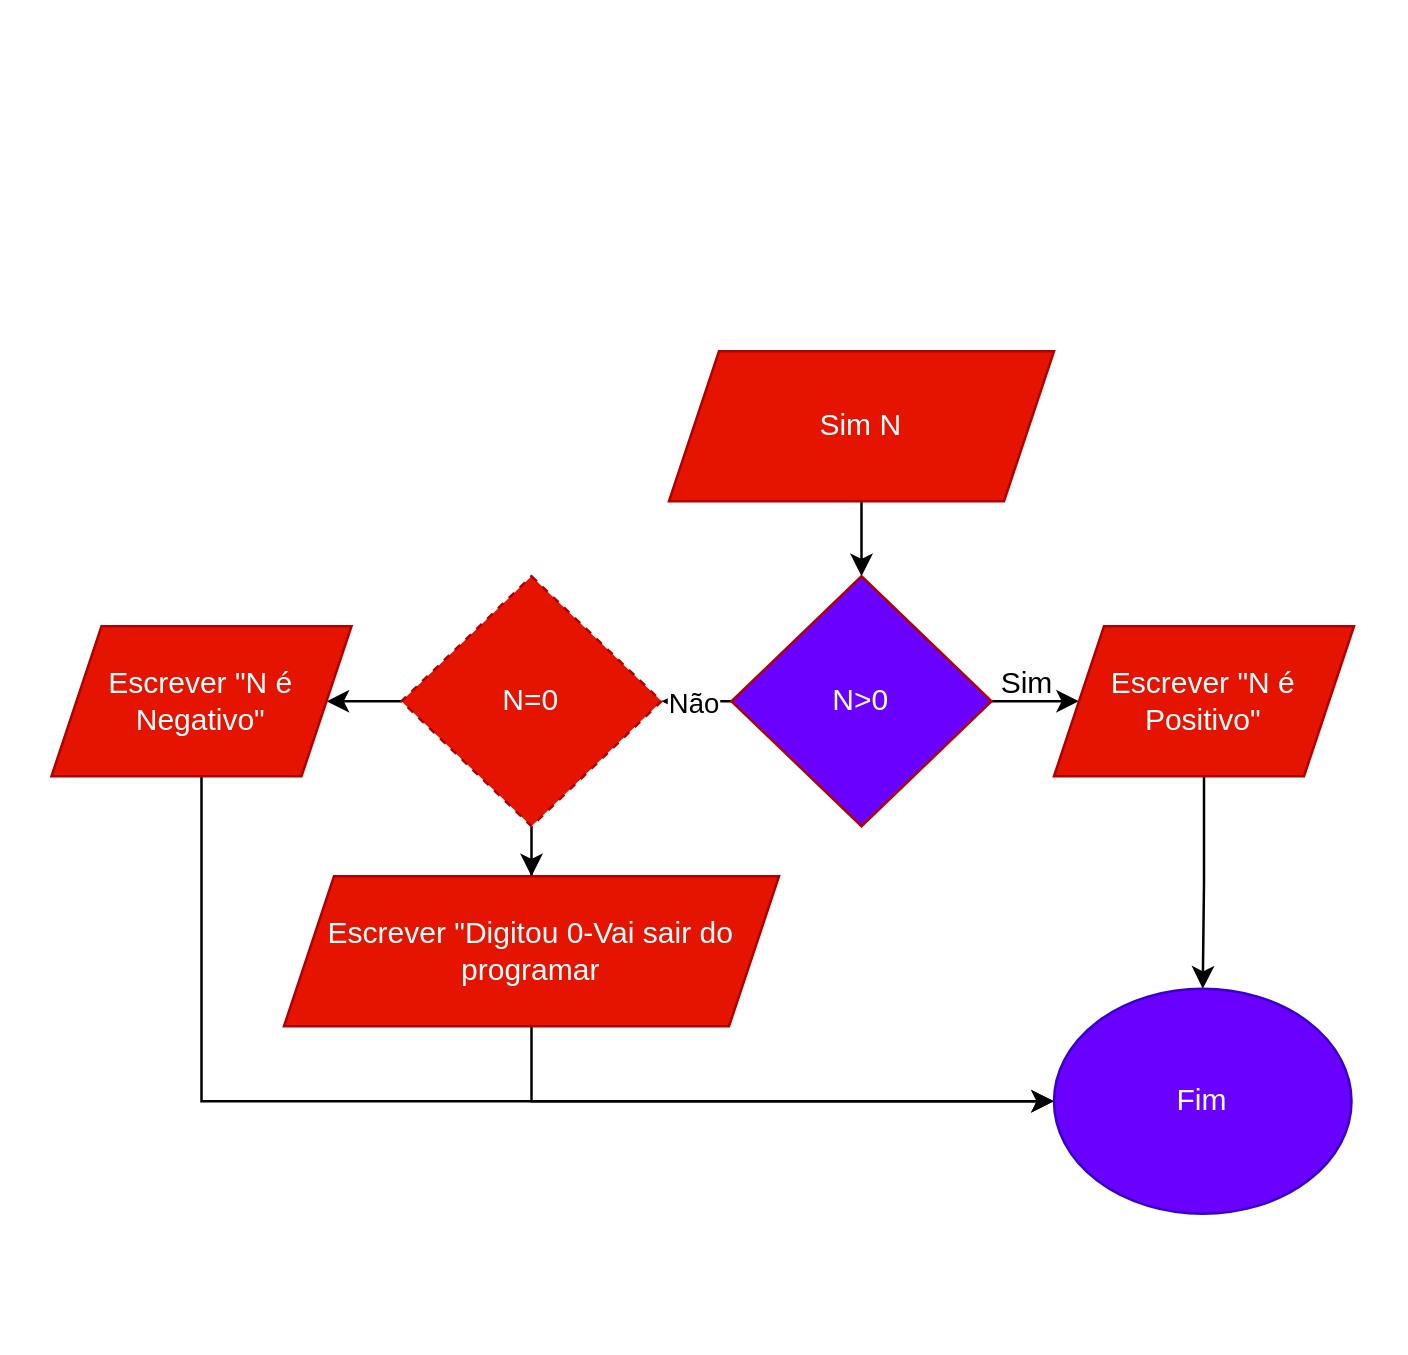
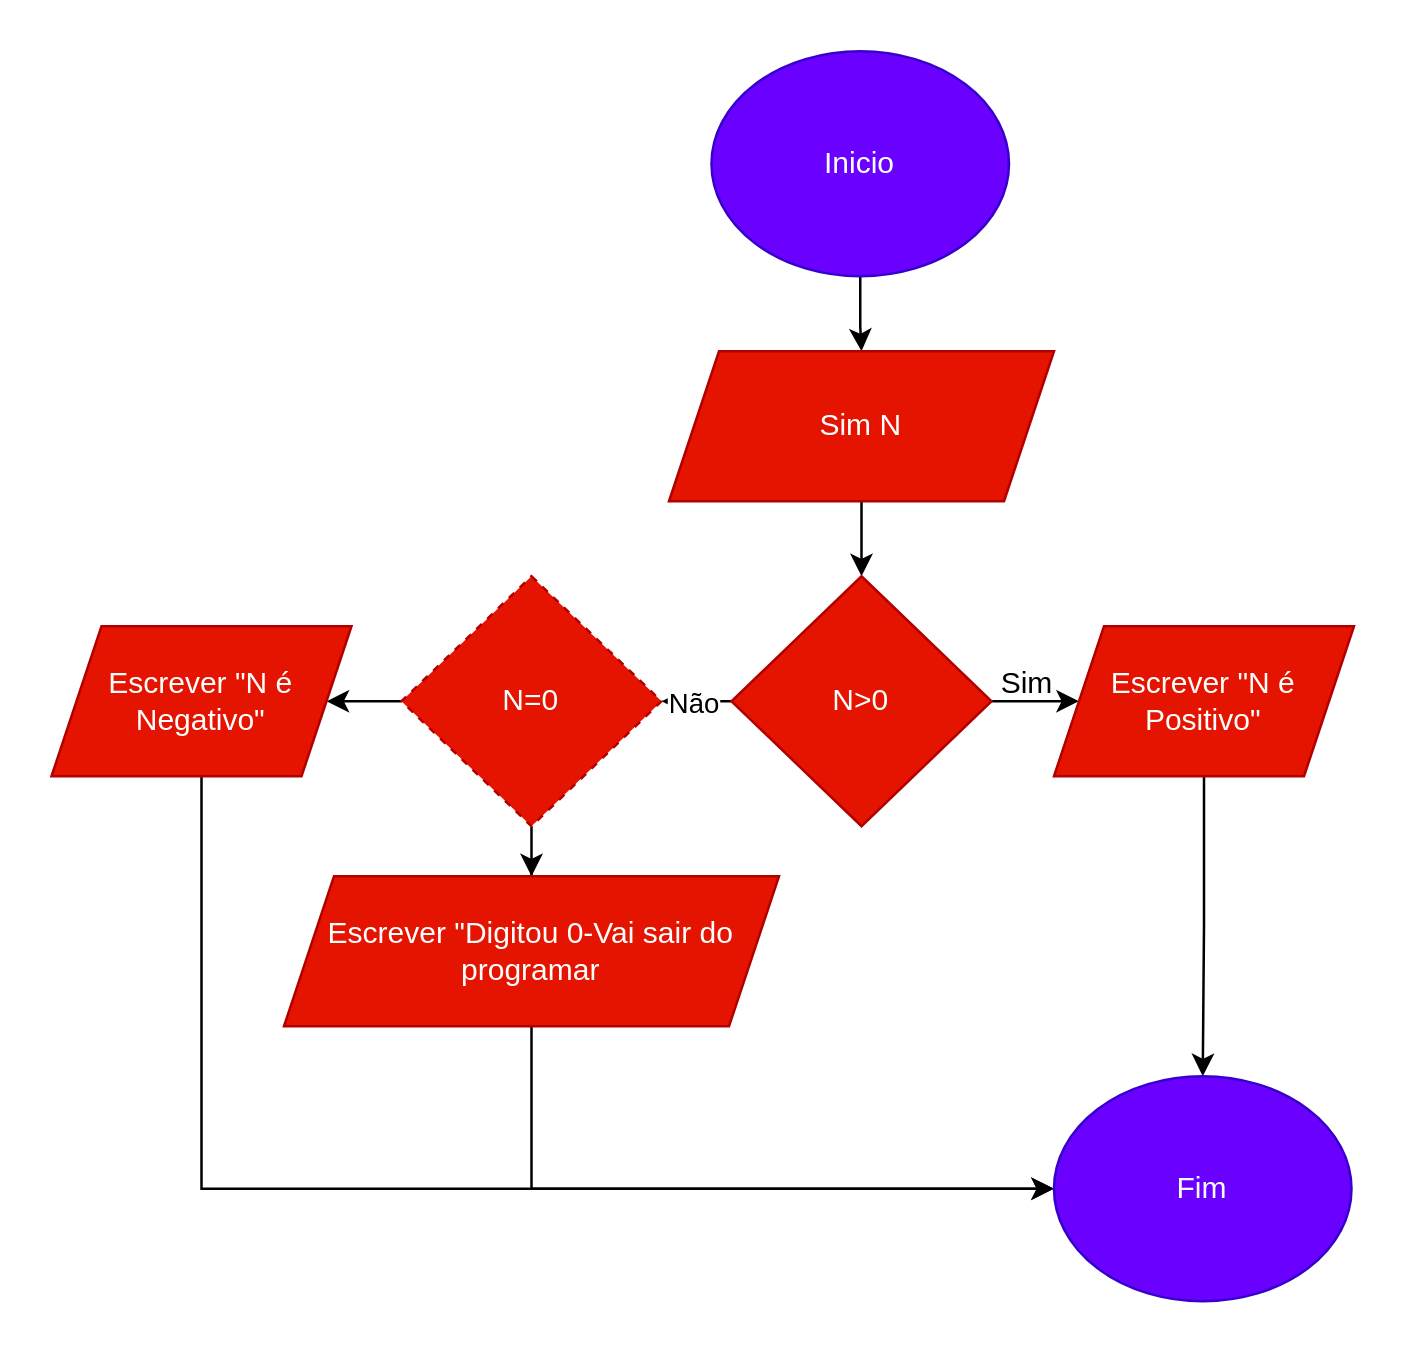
node "Inicio": added
edge "Inicio" -> "Sim N": added
node "N>0": fillcolor #6a00ff -> #e51400
node "Fim": moved (1203, 1101) -> (1203, 1189)
